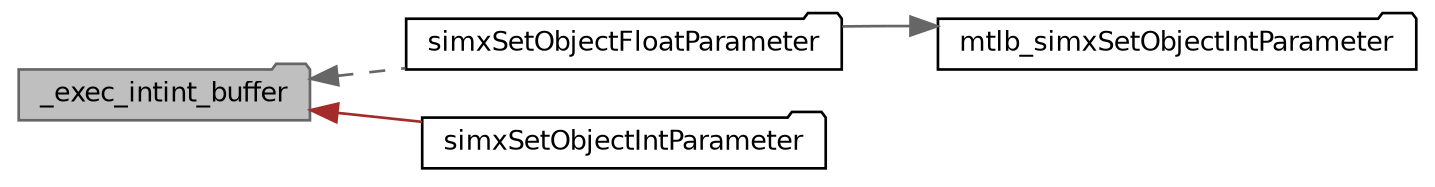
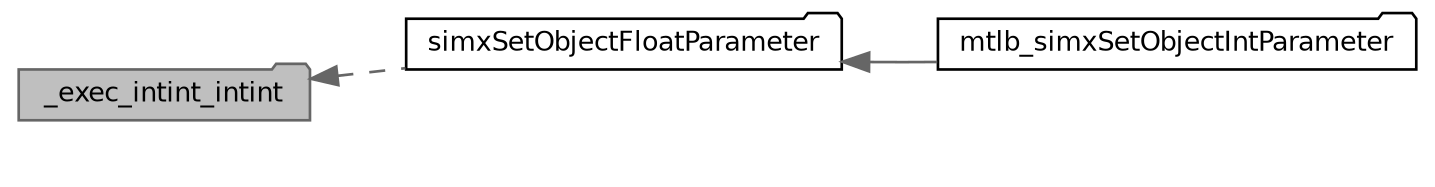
edge "simxSetObjectFloatParameter" -> "mtlb_simxSetObjectIntParameter": reversed
node "_exec_intint_buffer": label "_exec_intint_buffer" -> "_exec_intint_intint"
node "simxSetObjectIntParameter": removed
